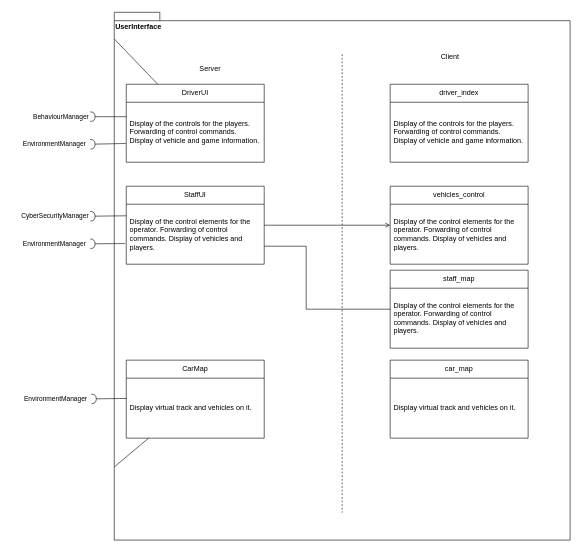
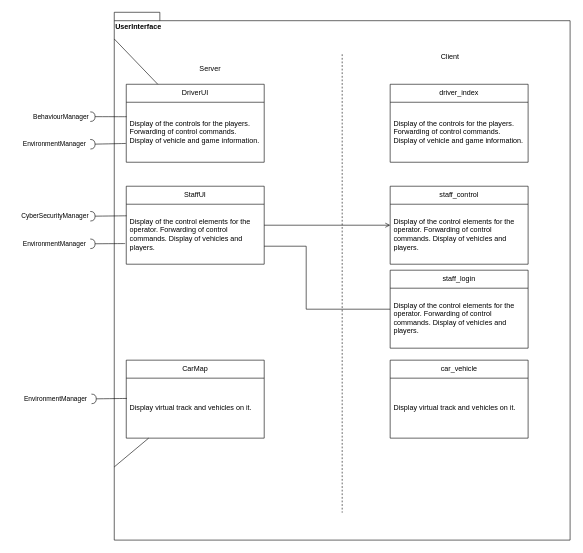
node "vehicles_control": label "vehicles_control" -> "staff_control"
node "staff_map": label "staff_map" -> "staff_login"
node "car_map": label "car_map" -> "car_vehicle"
